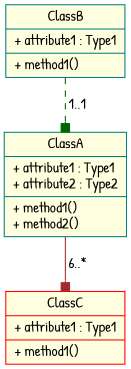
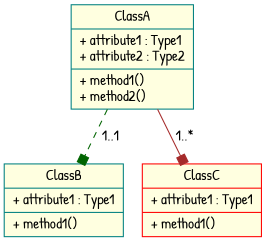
edge "ClassB" -> "ClassA": reversed
edge "ClassA" -> "ClassC": label " 6..*" -> " 1..*"
